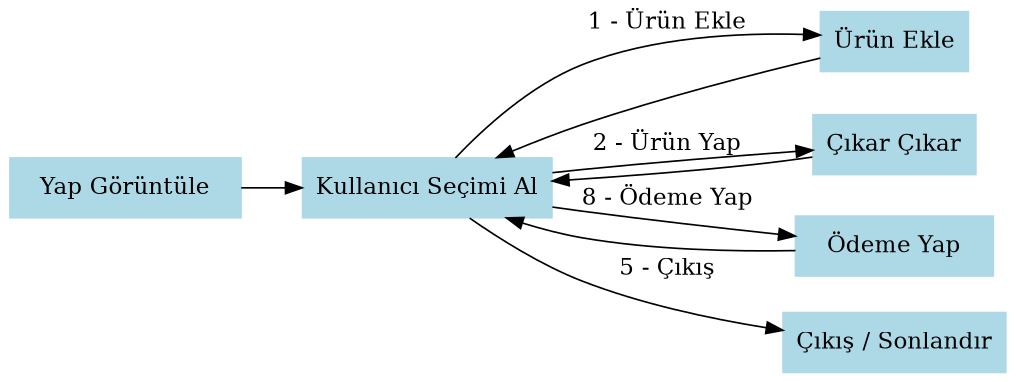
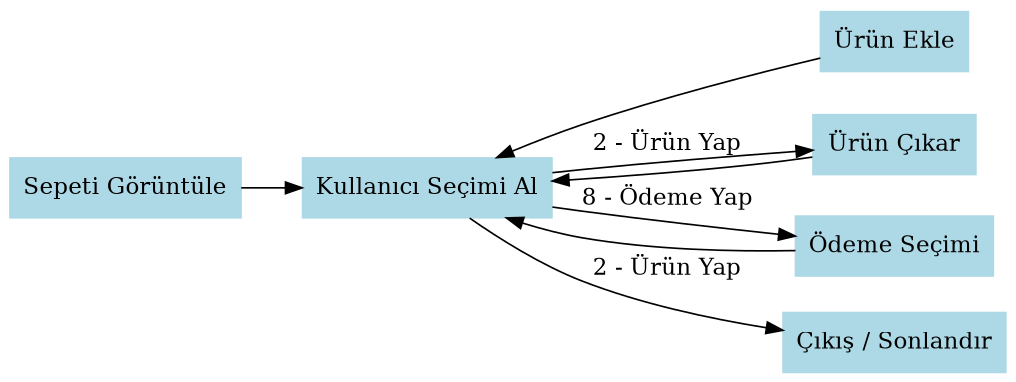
edge "Kullanıcı Seçimi Al" -> "Ürün Ekle": removed, label "1 - Ürün Ekle"
node "Çıkar Çıkar": label "Çıkar Çıkar" -> "Ürün Çıkar"
node "Yap Görüntüle": label "Yap Görüntüle" -> "Sepeti Görüntüle"
node "Ödeme Yap": label "Ödeme Yap" -> "Ödeme Seçimi"
edge "Kullanıcı Seçimi Al" -> "Çıkış / Sonlandır": label "5 - Çıkış" -> "2 - Ürün Yap"
